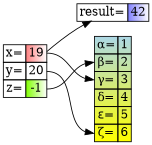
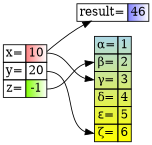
node "result=": text "42" -> "46"
node "x=": text "19" -> "10"
